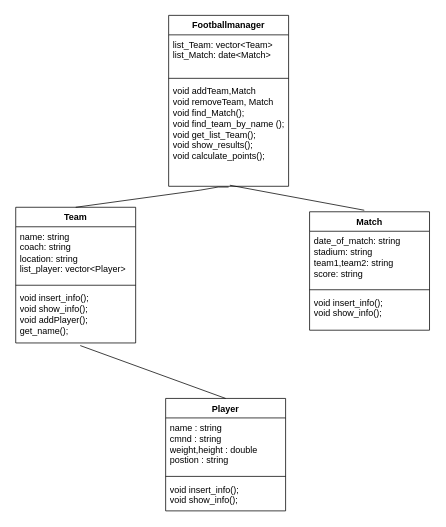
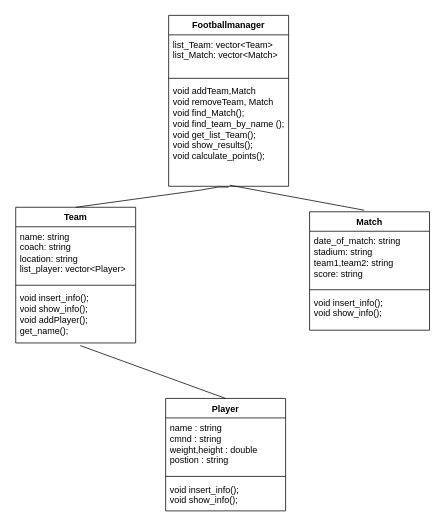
node "list_Team: vector<Team> list_Match: date<Match>": label "list_Team: vector<Team> list_Match: date<Match>" -> "list_Team: vector<Team> list_Match: vector<Match>"
